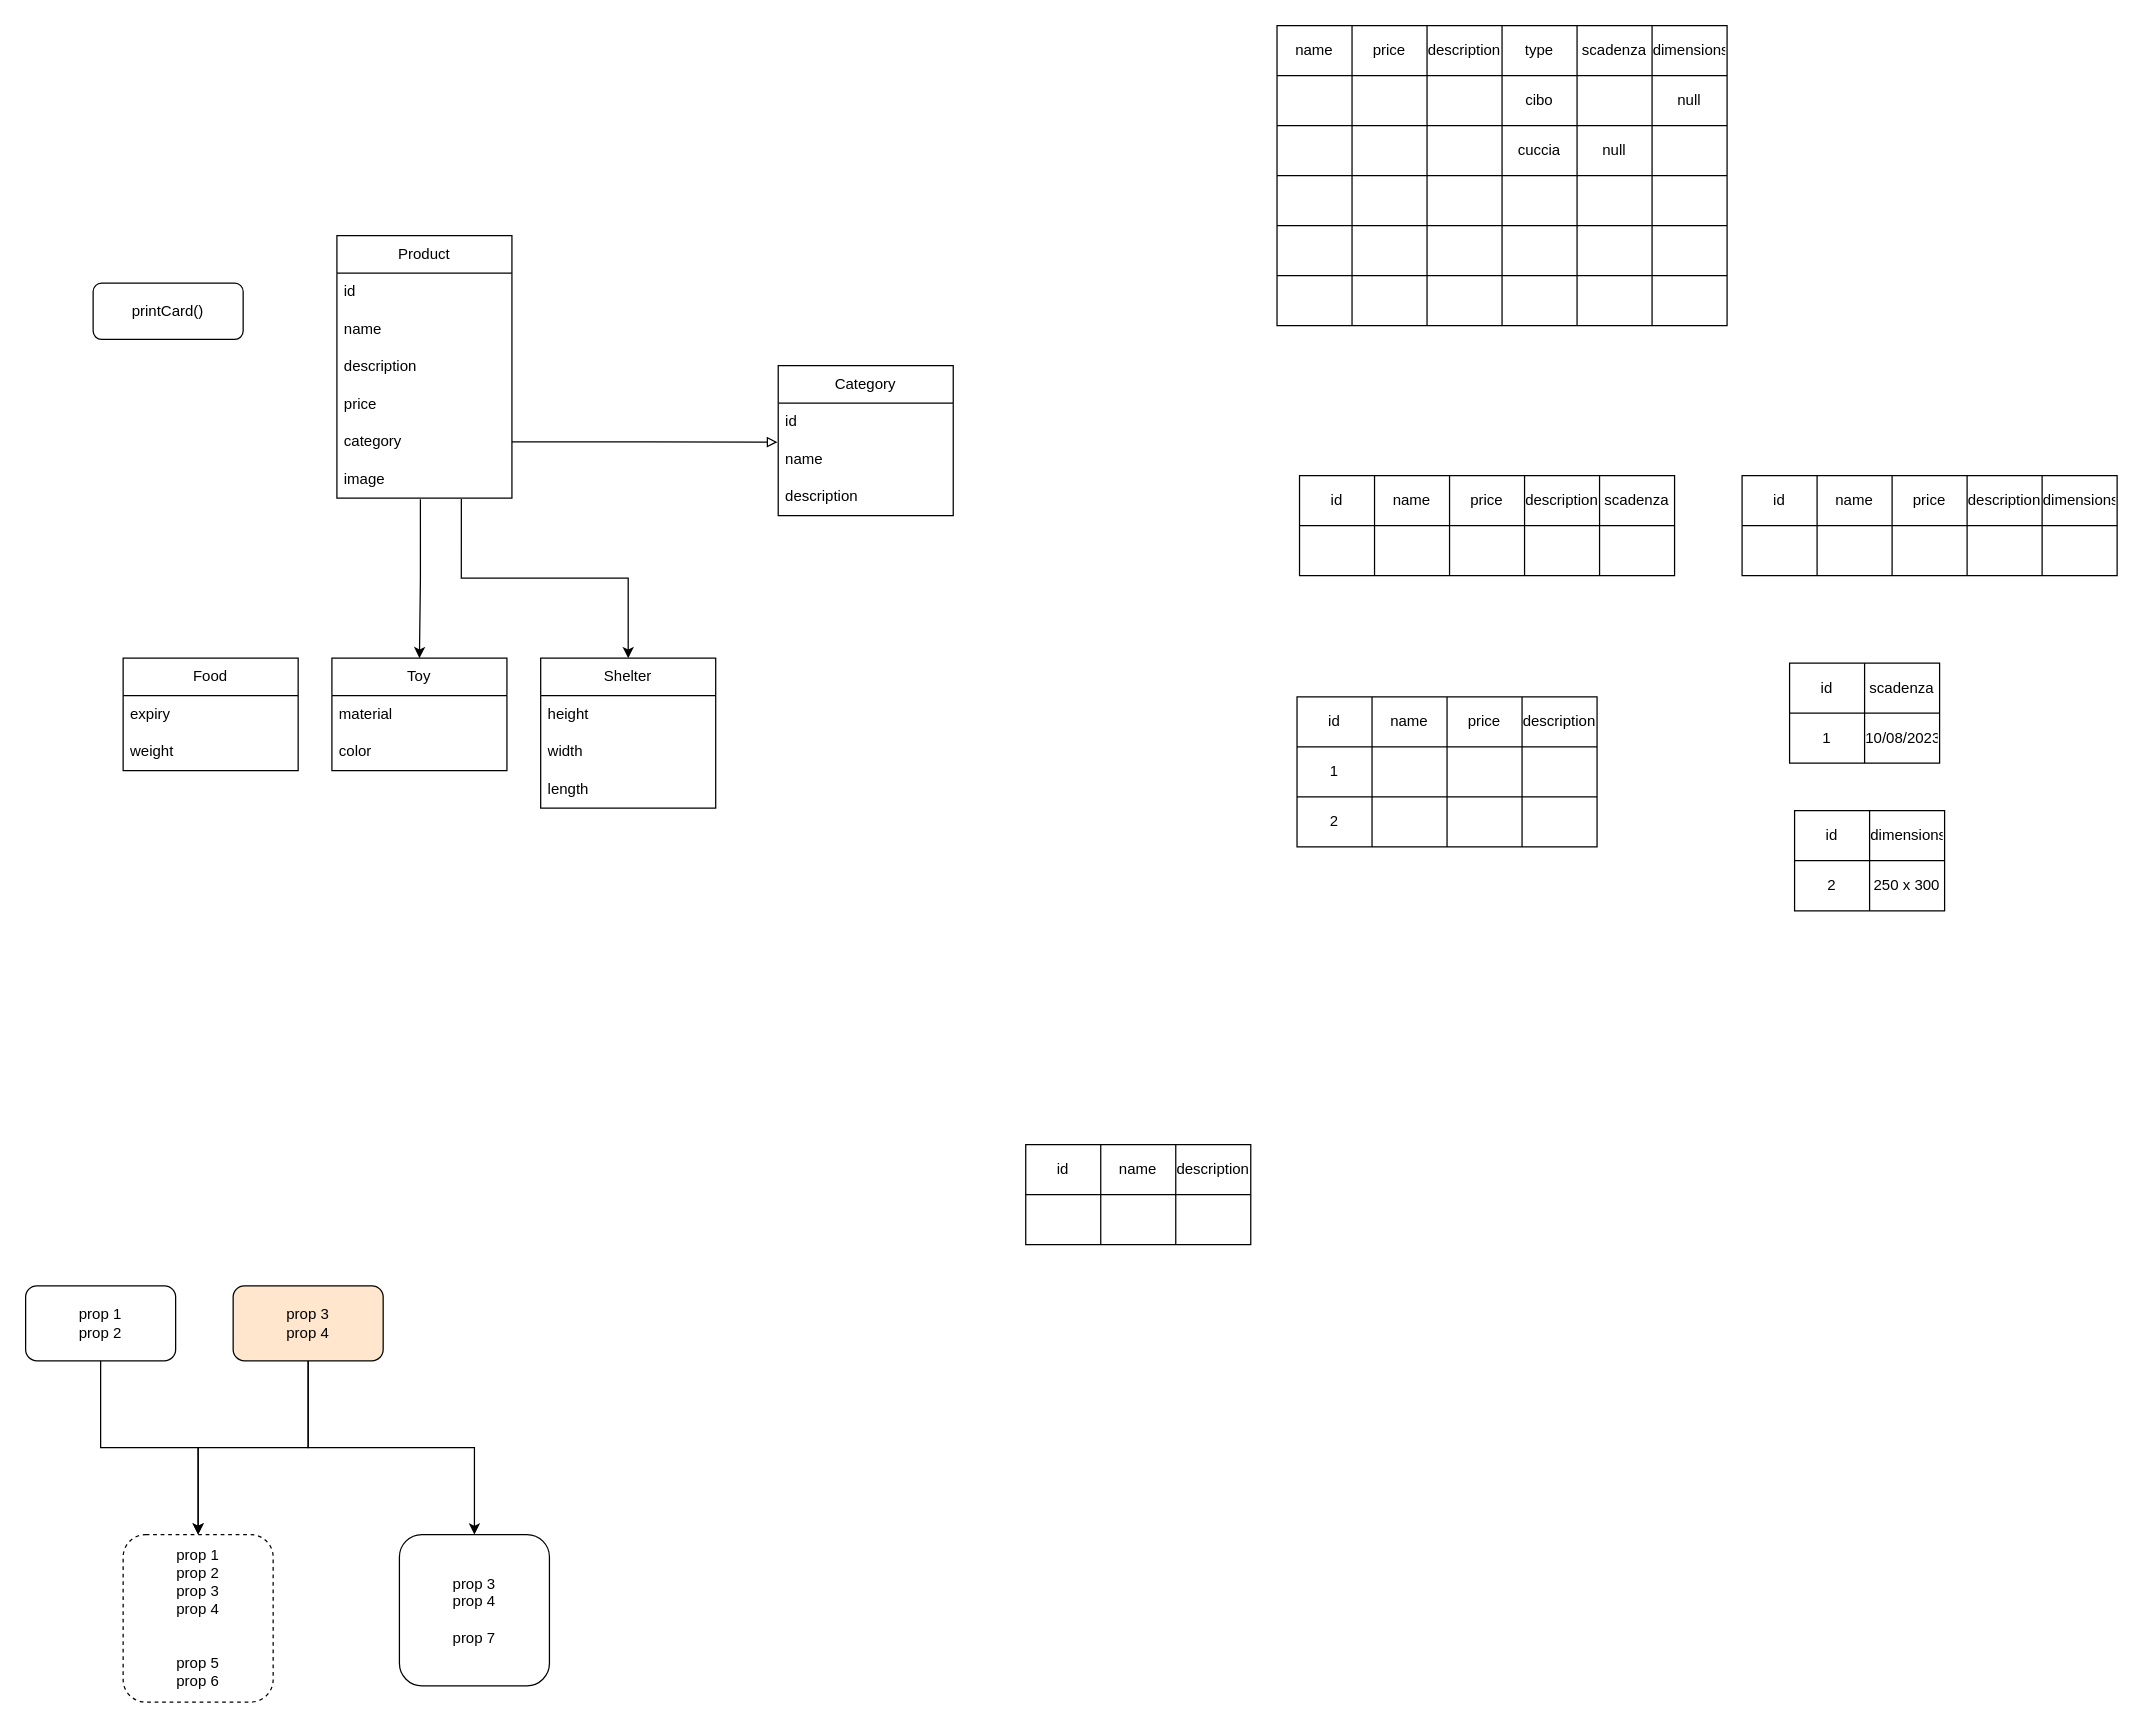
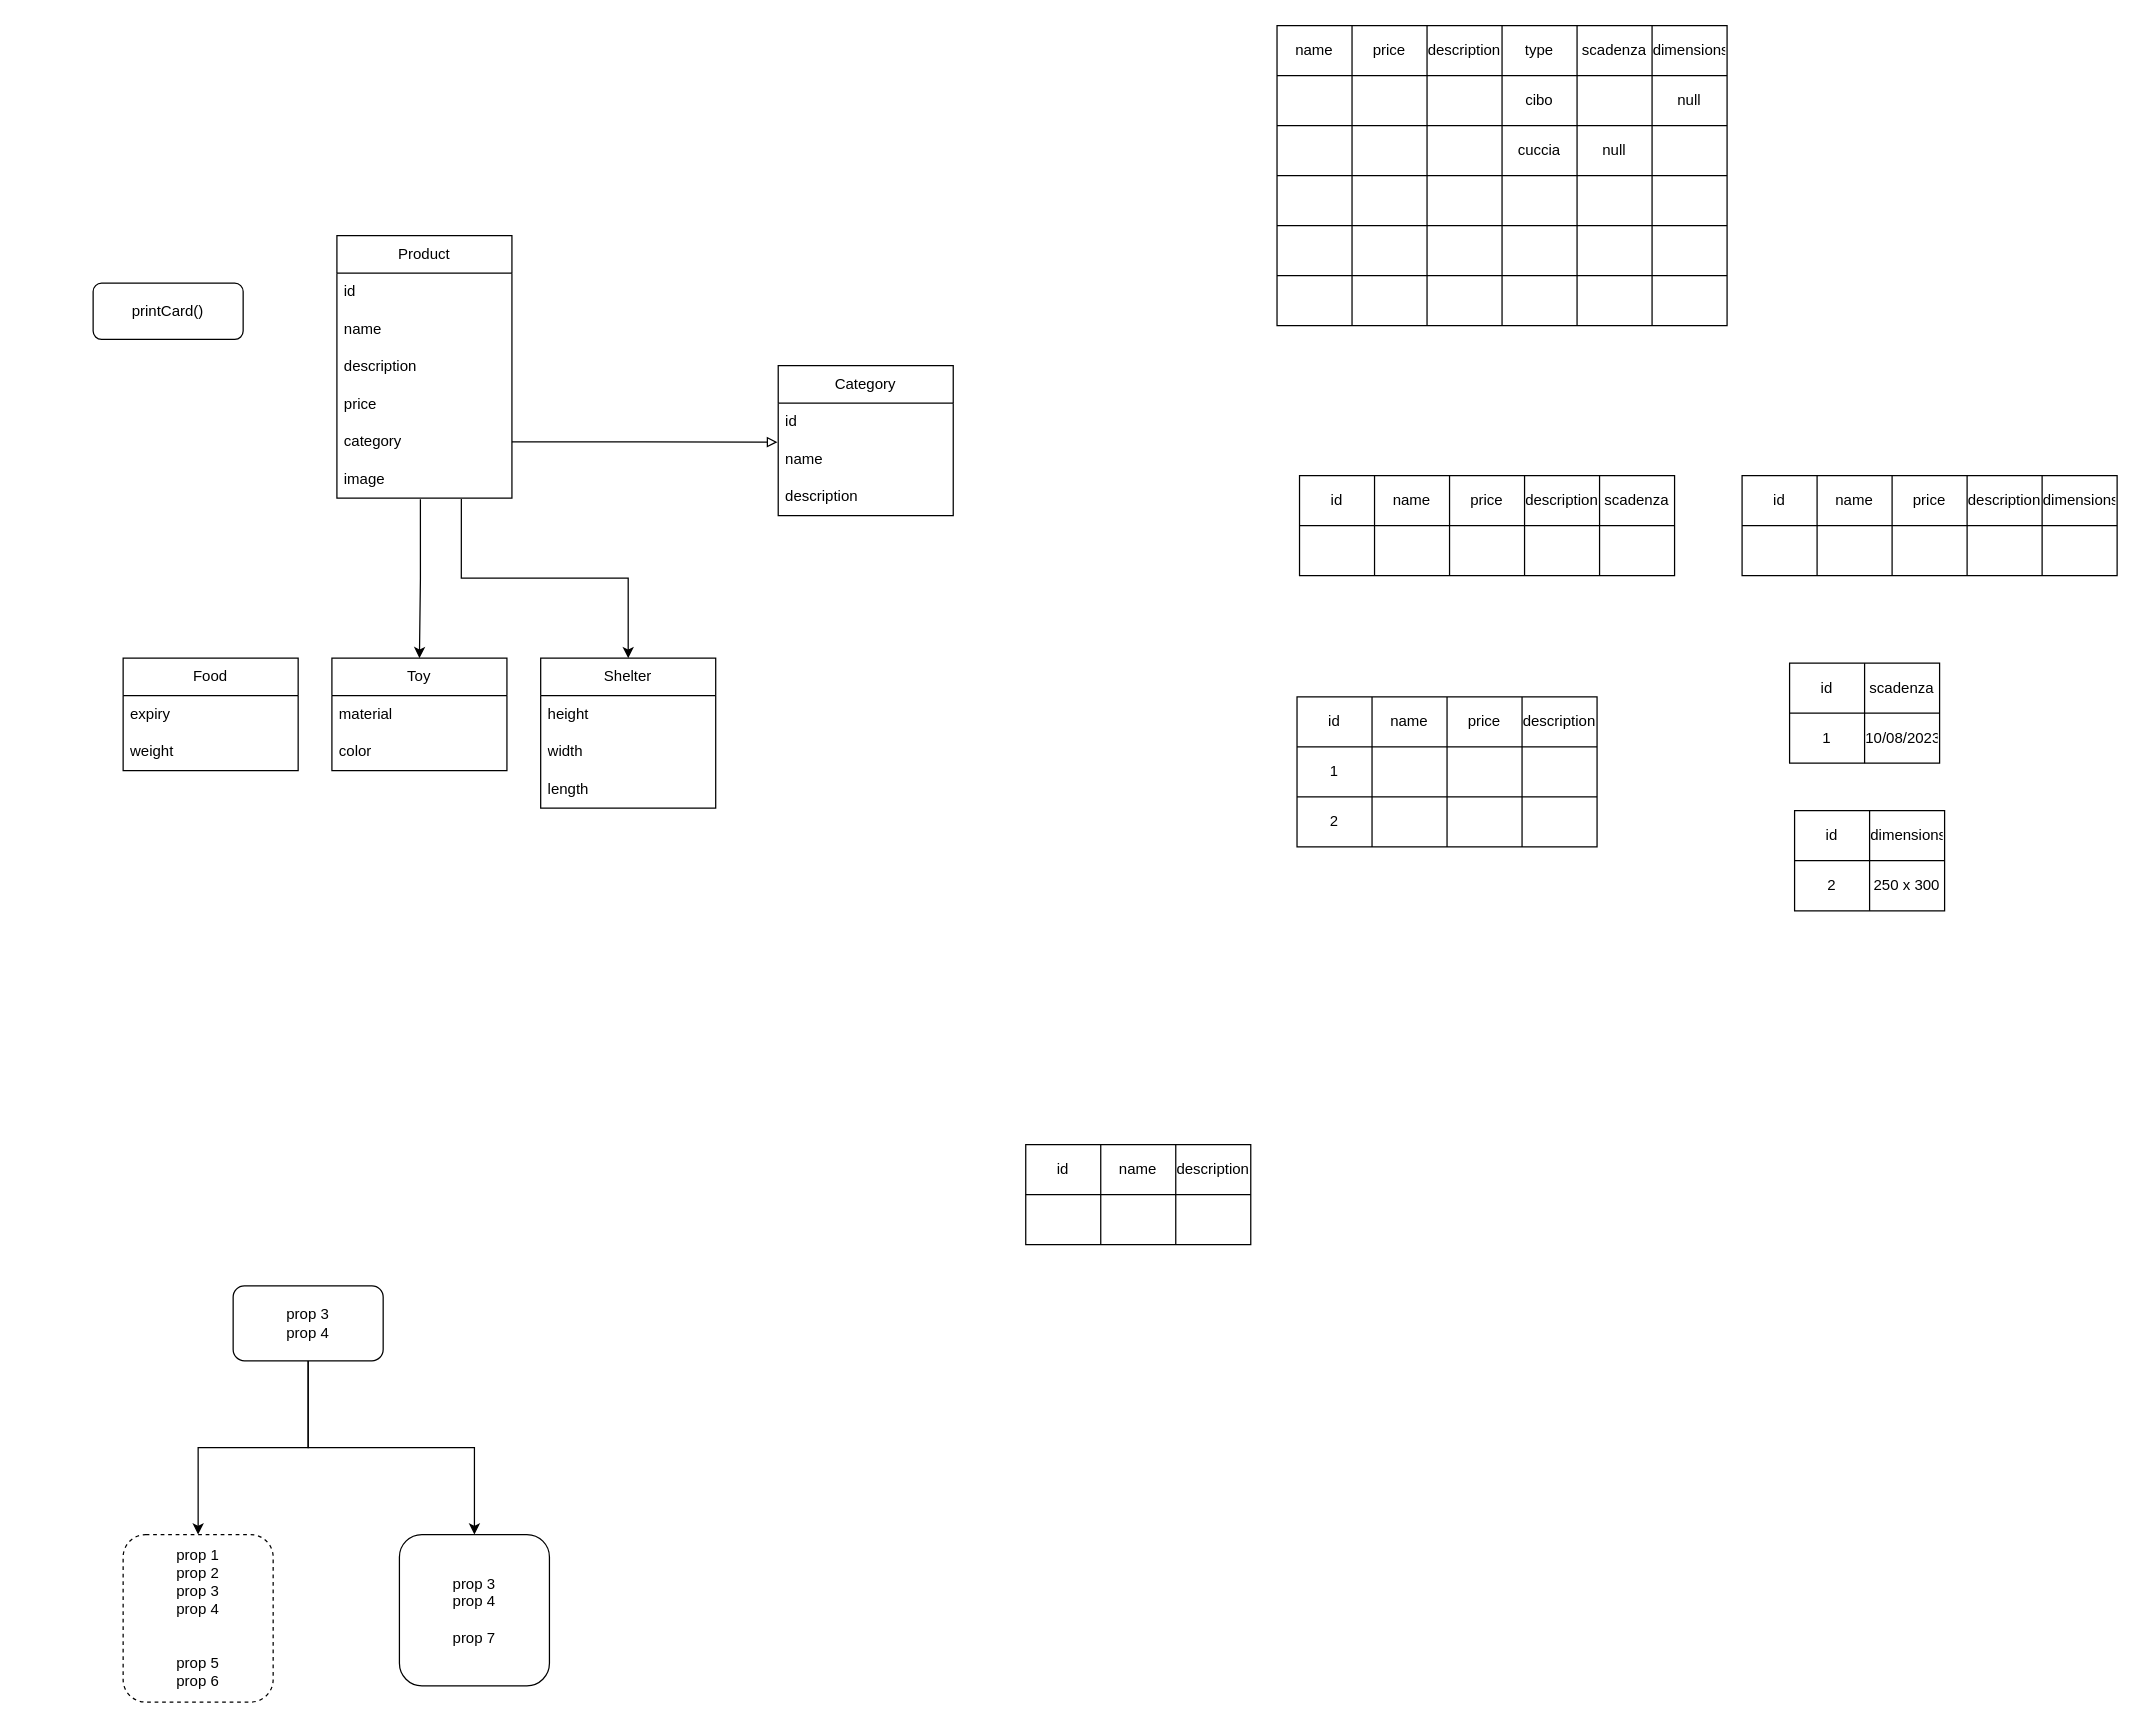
node "prop 1 prop 2": removed
node "prop 3 prop 4": fillcolor #ffe6cc -> #ffffff
edge "prop 1 prop 2" -> "prop 1prop 2 prop 3prop 4 prop 5 prop 6": removed
